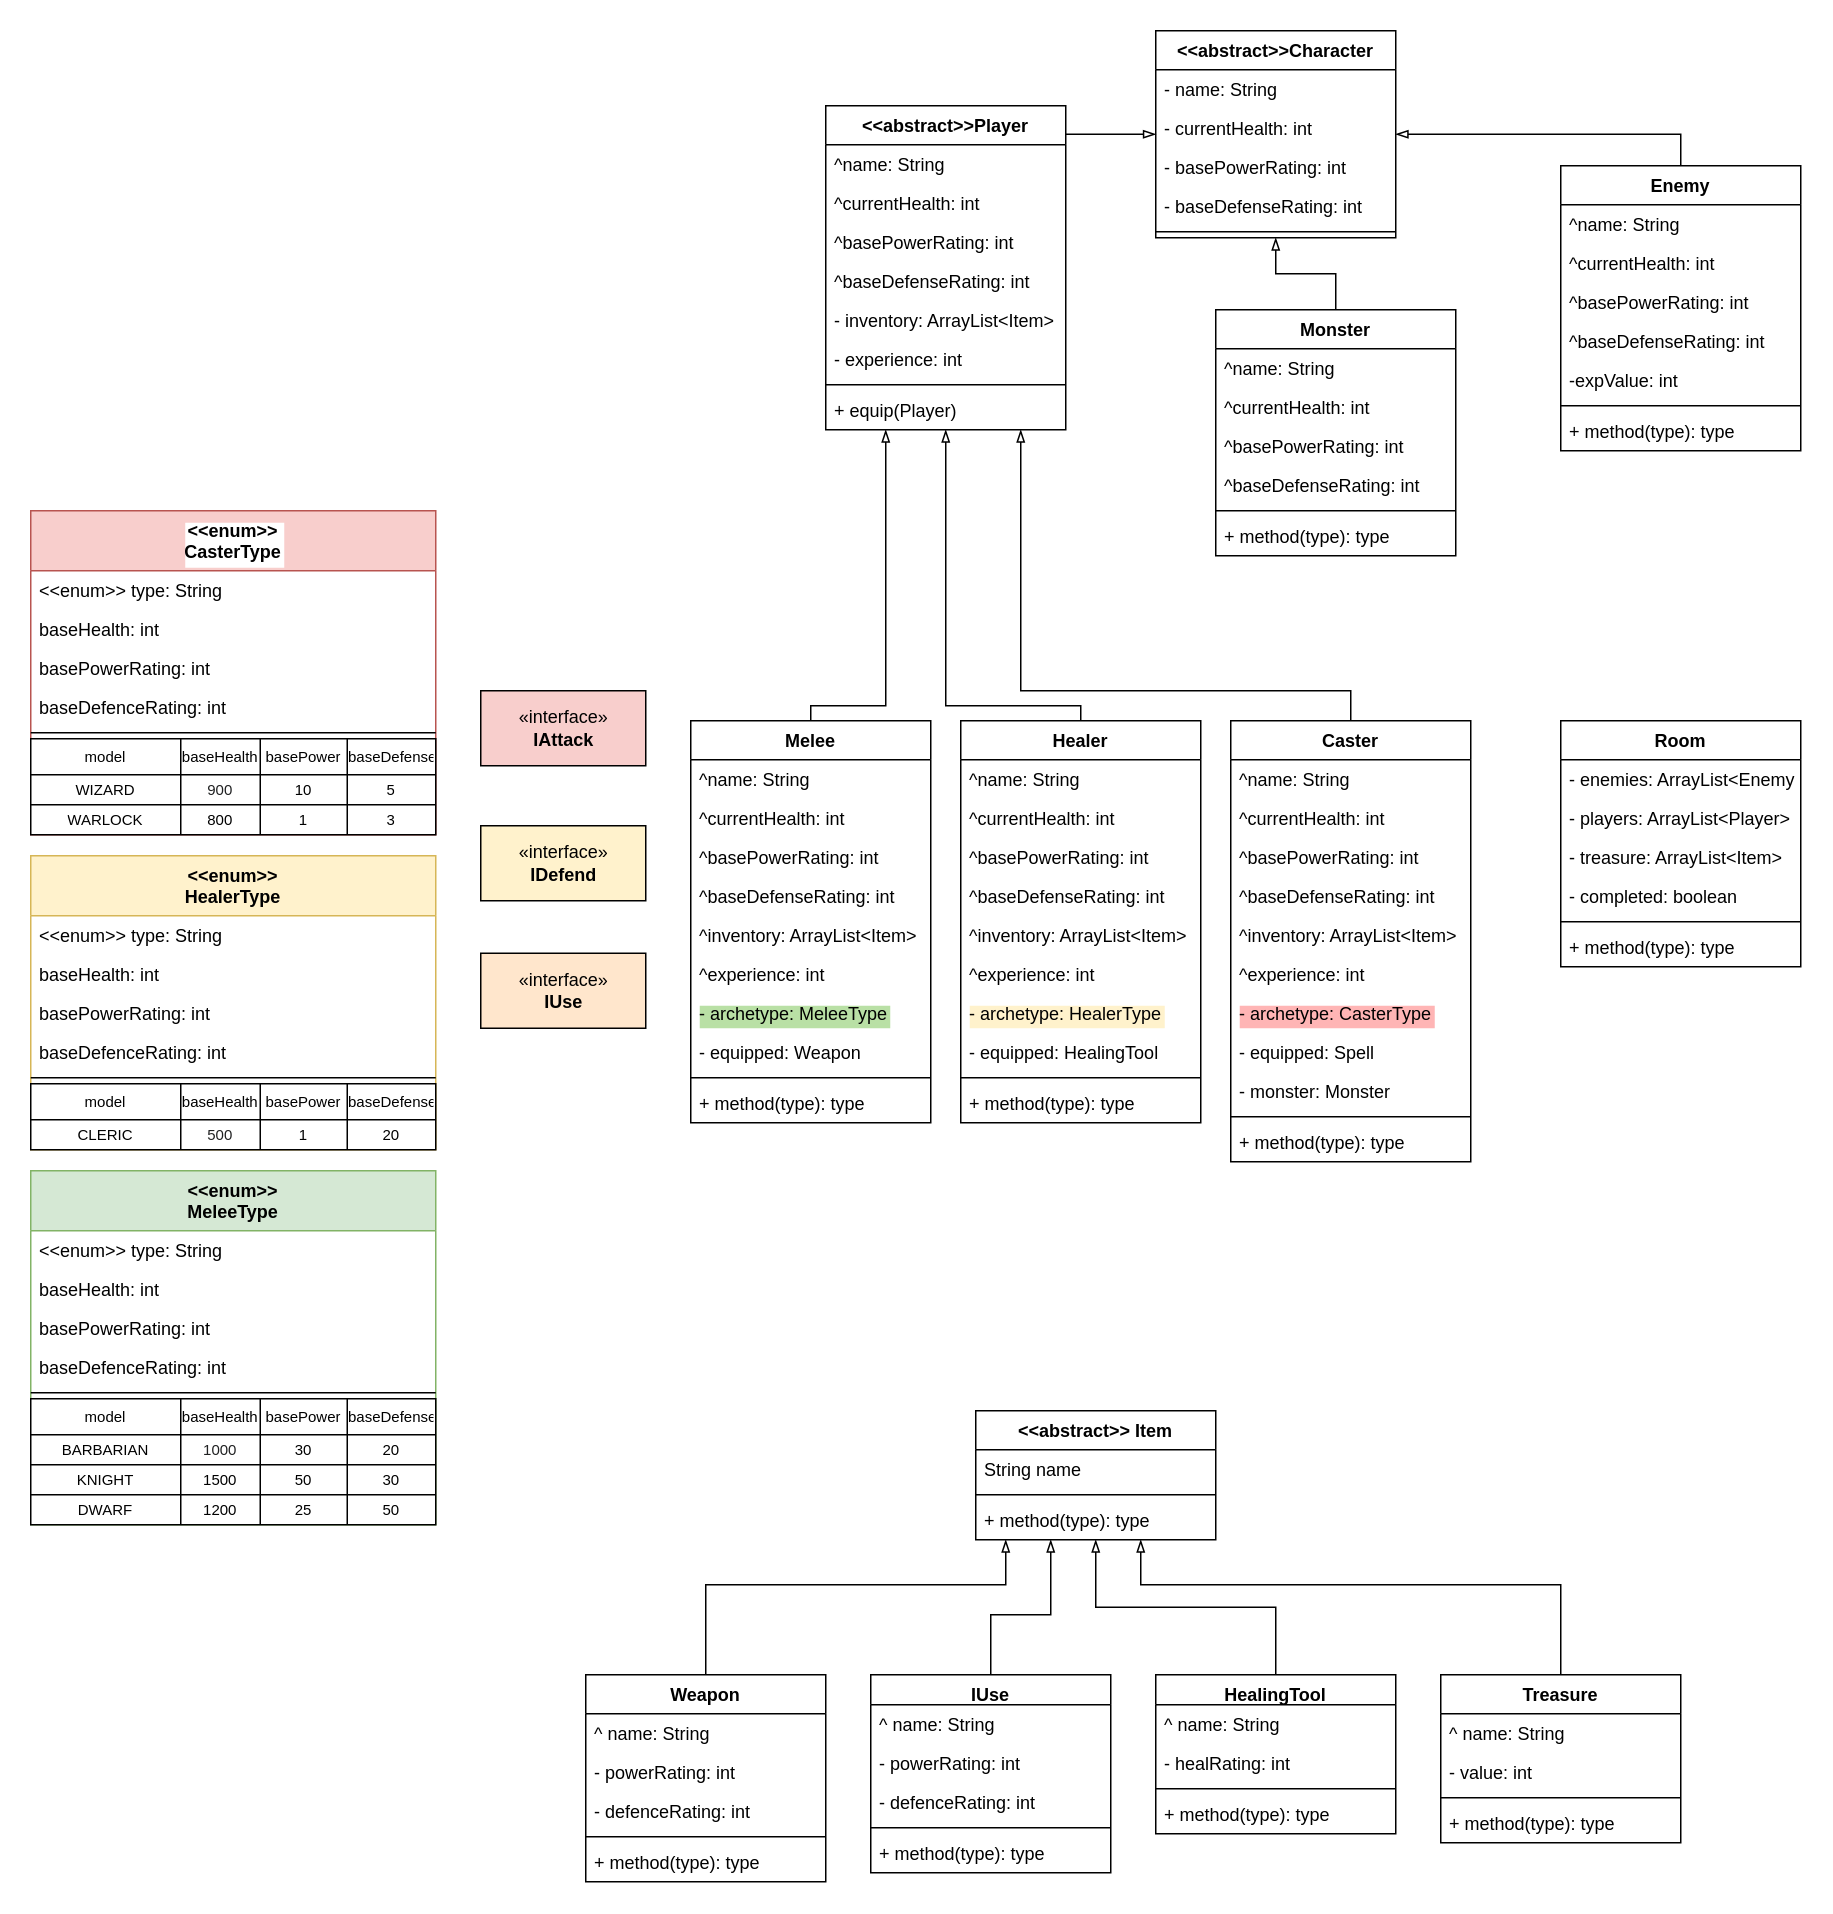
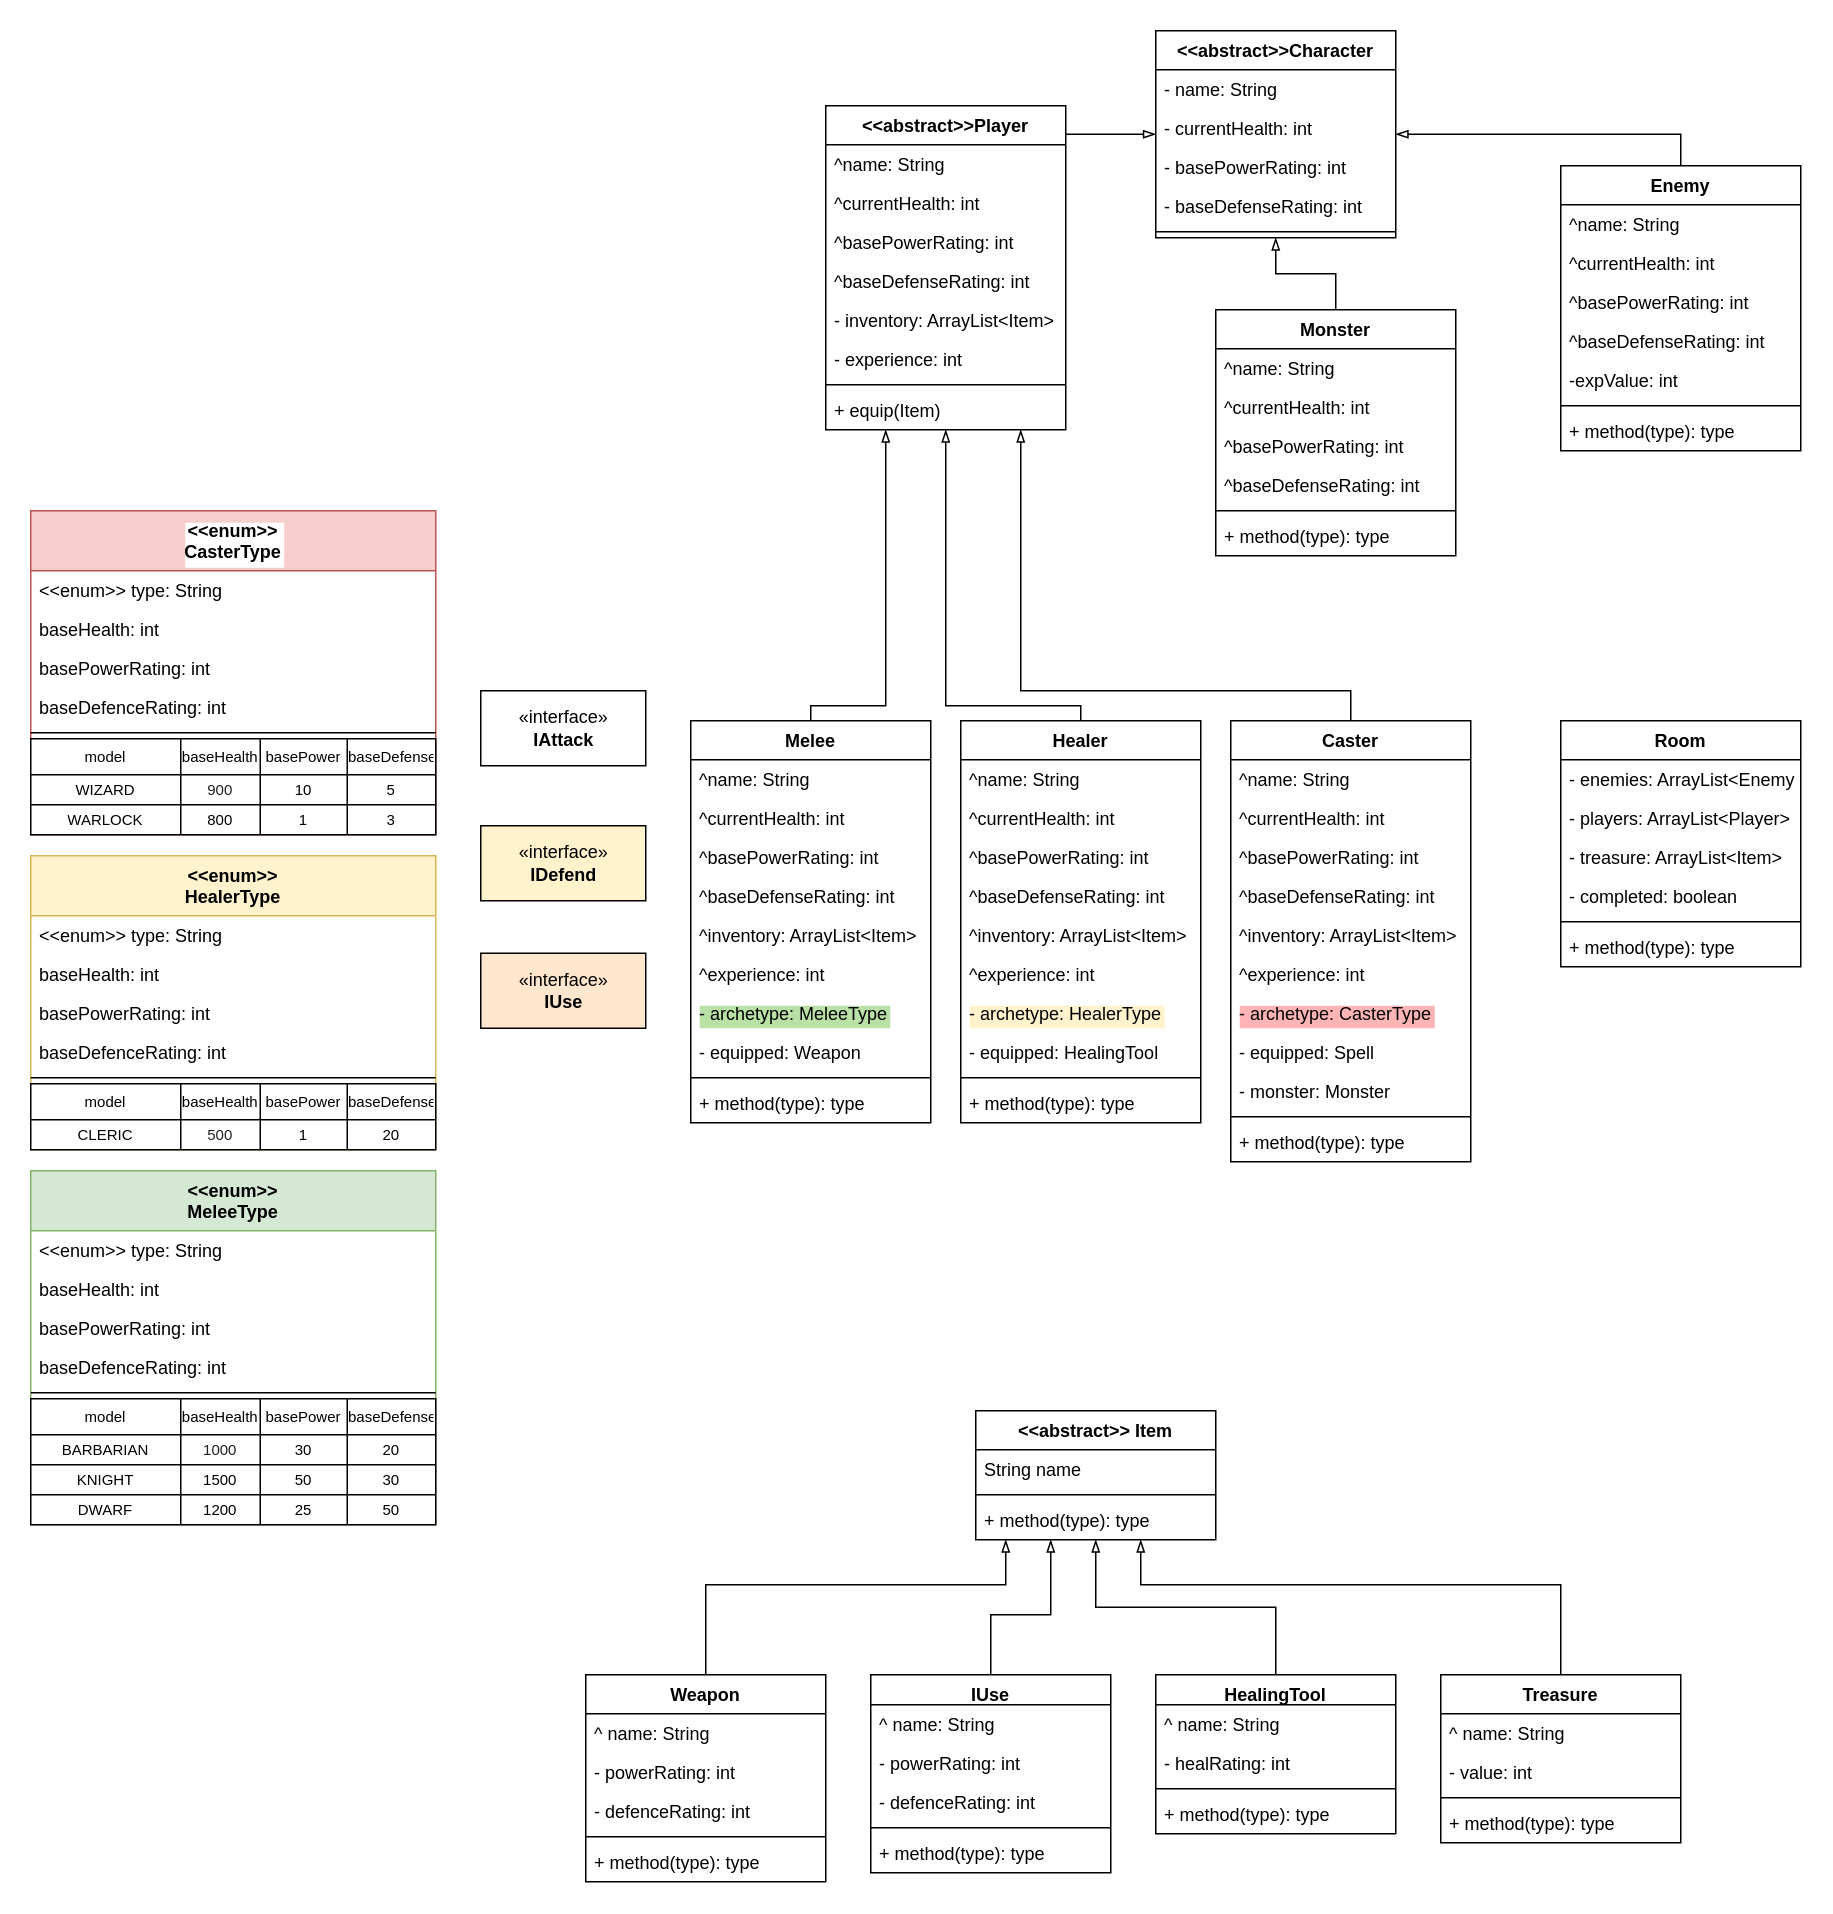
node "+ equip(Player)": label "+ equip(Player)" -> "+ equip(Item)"
node "«interface» IAttack": fillcolor #f8cecc -> #ffffff
